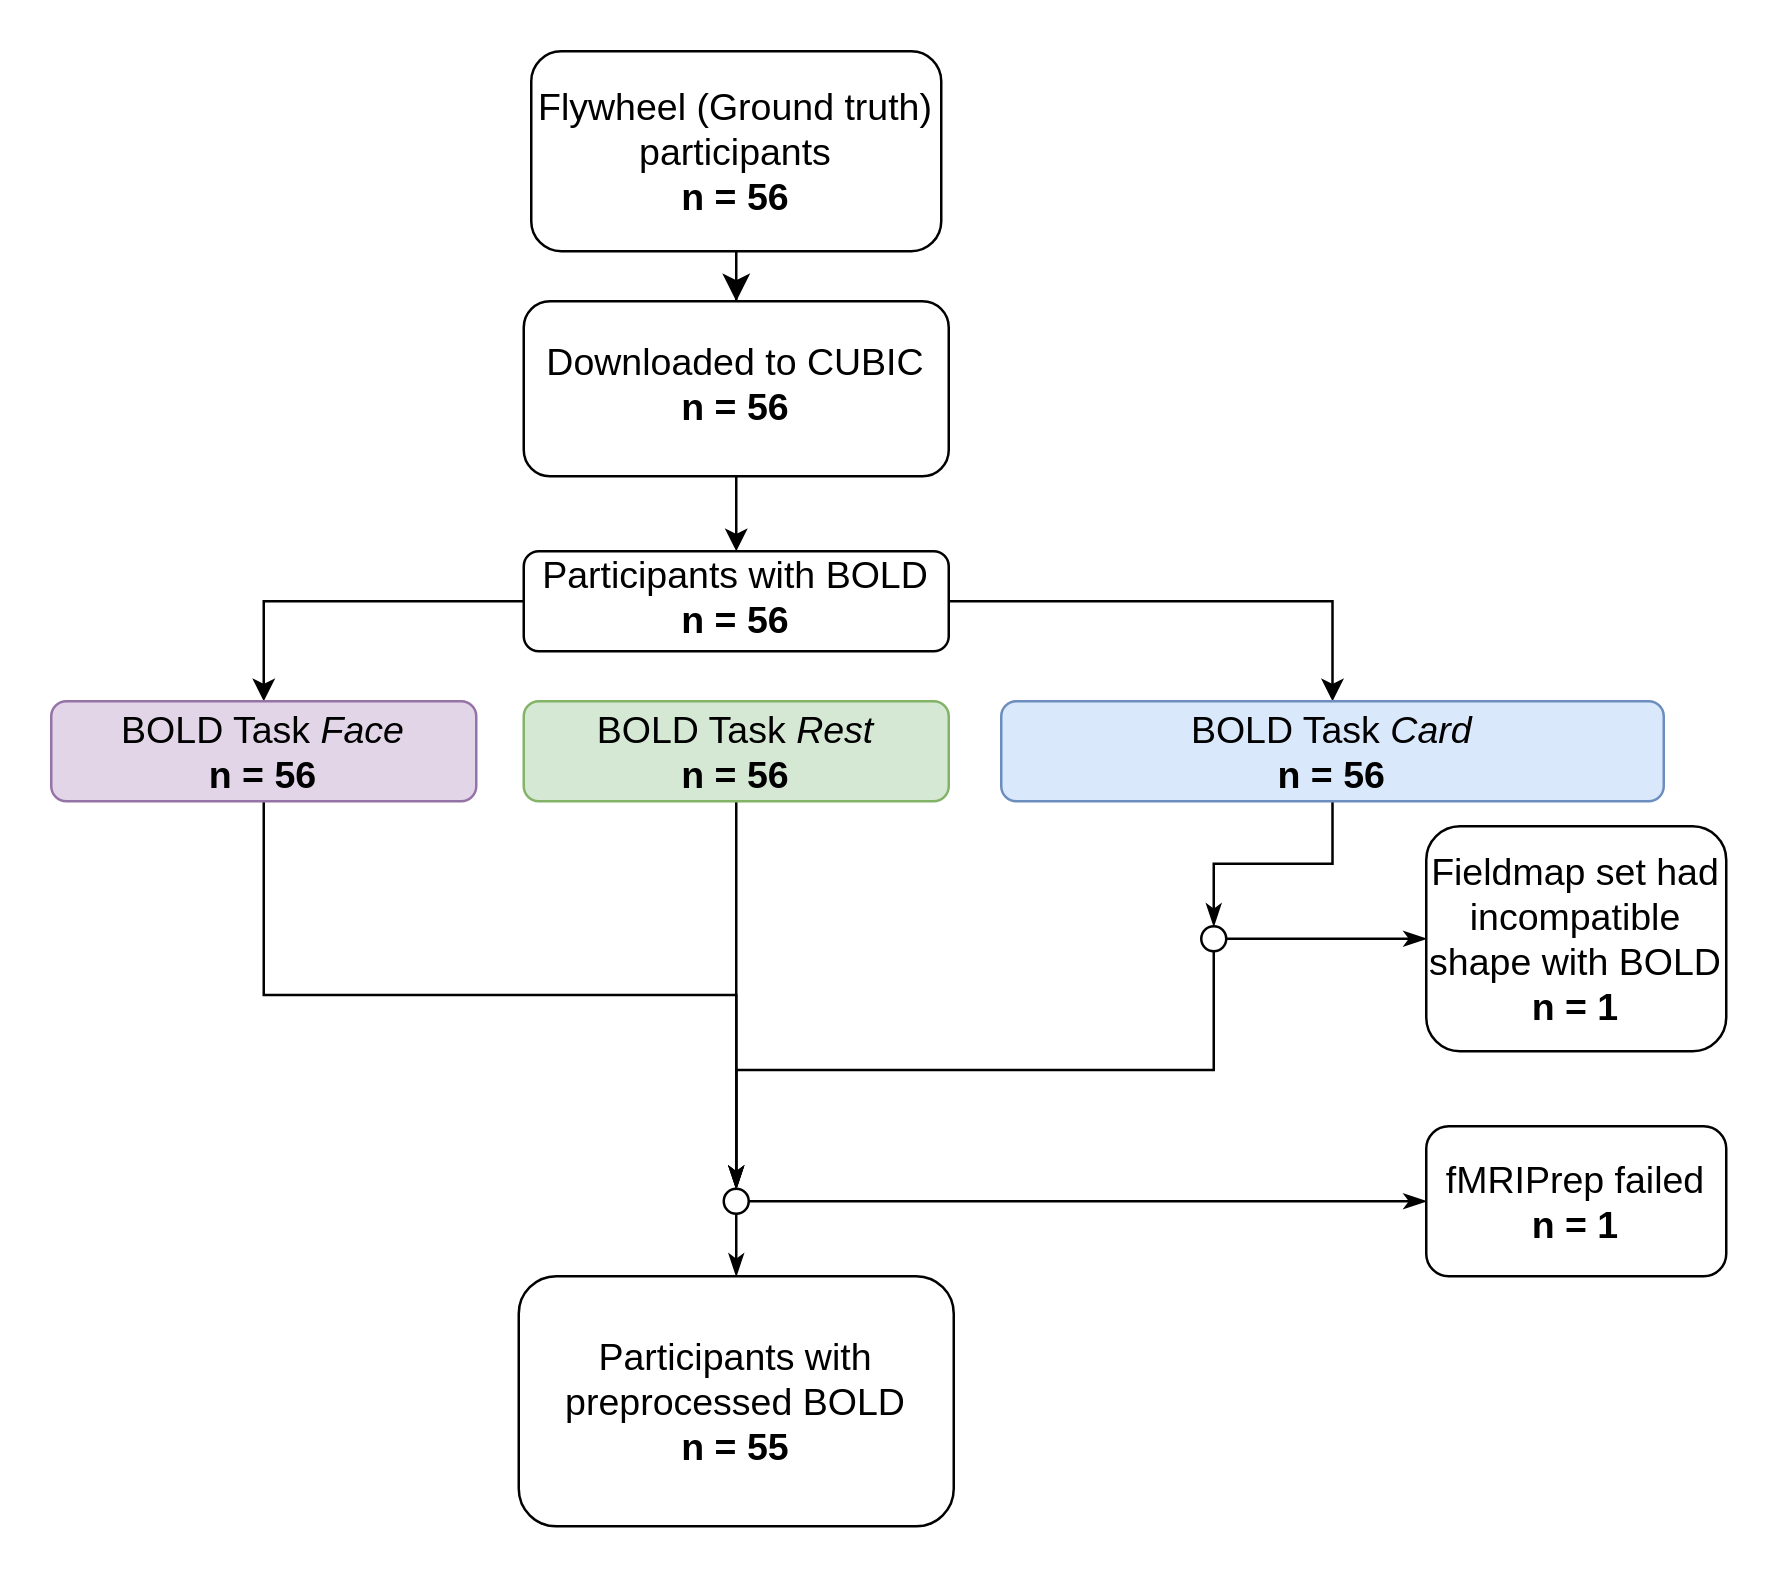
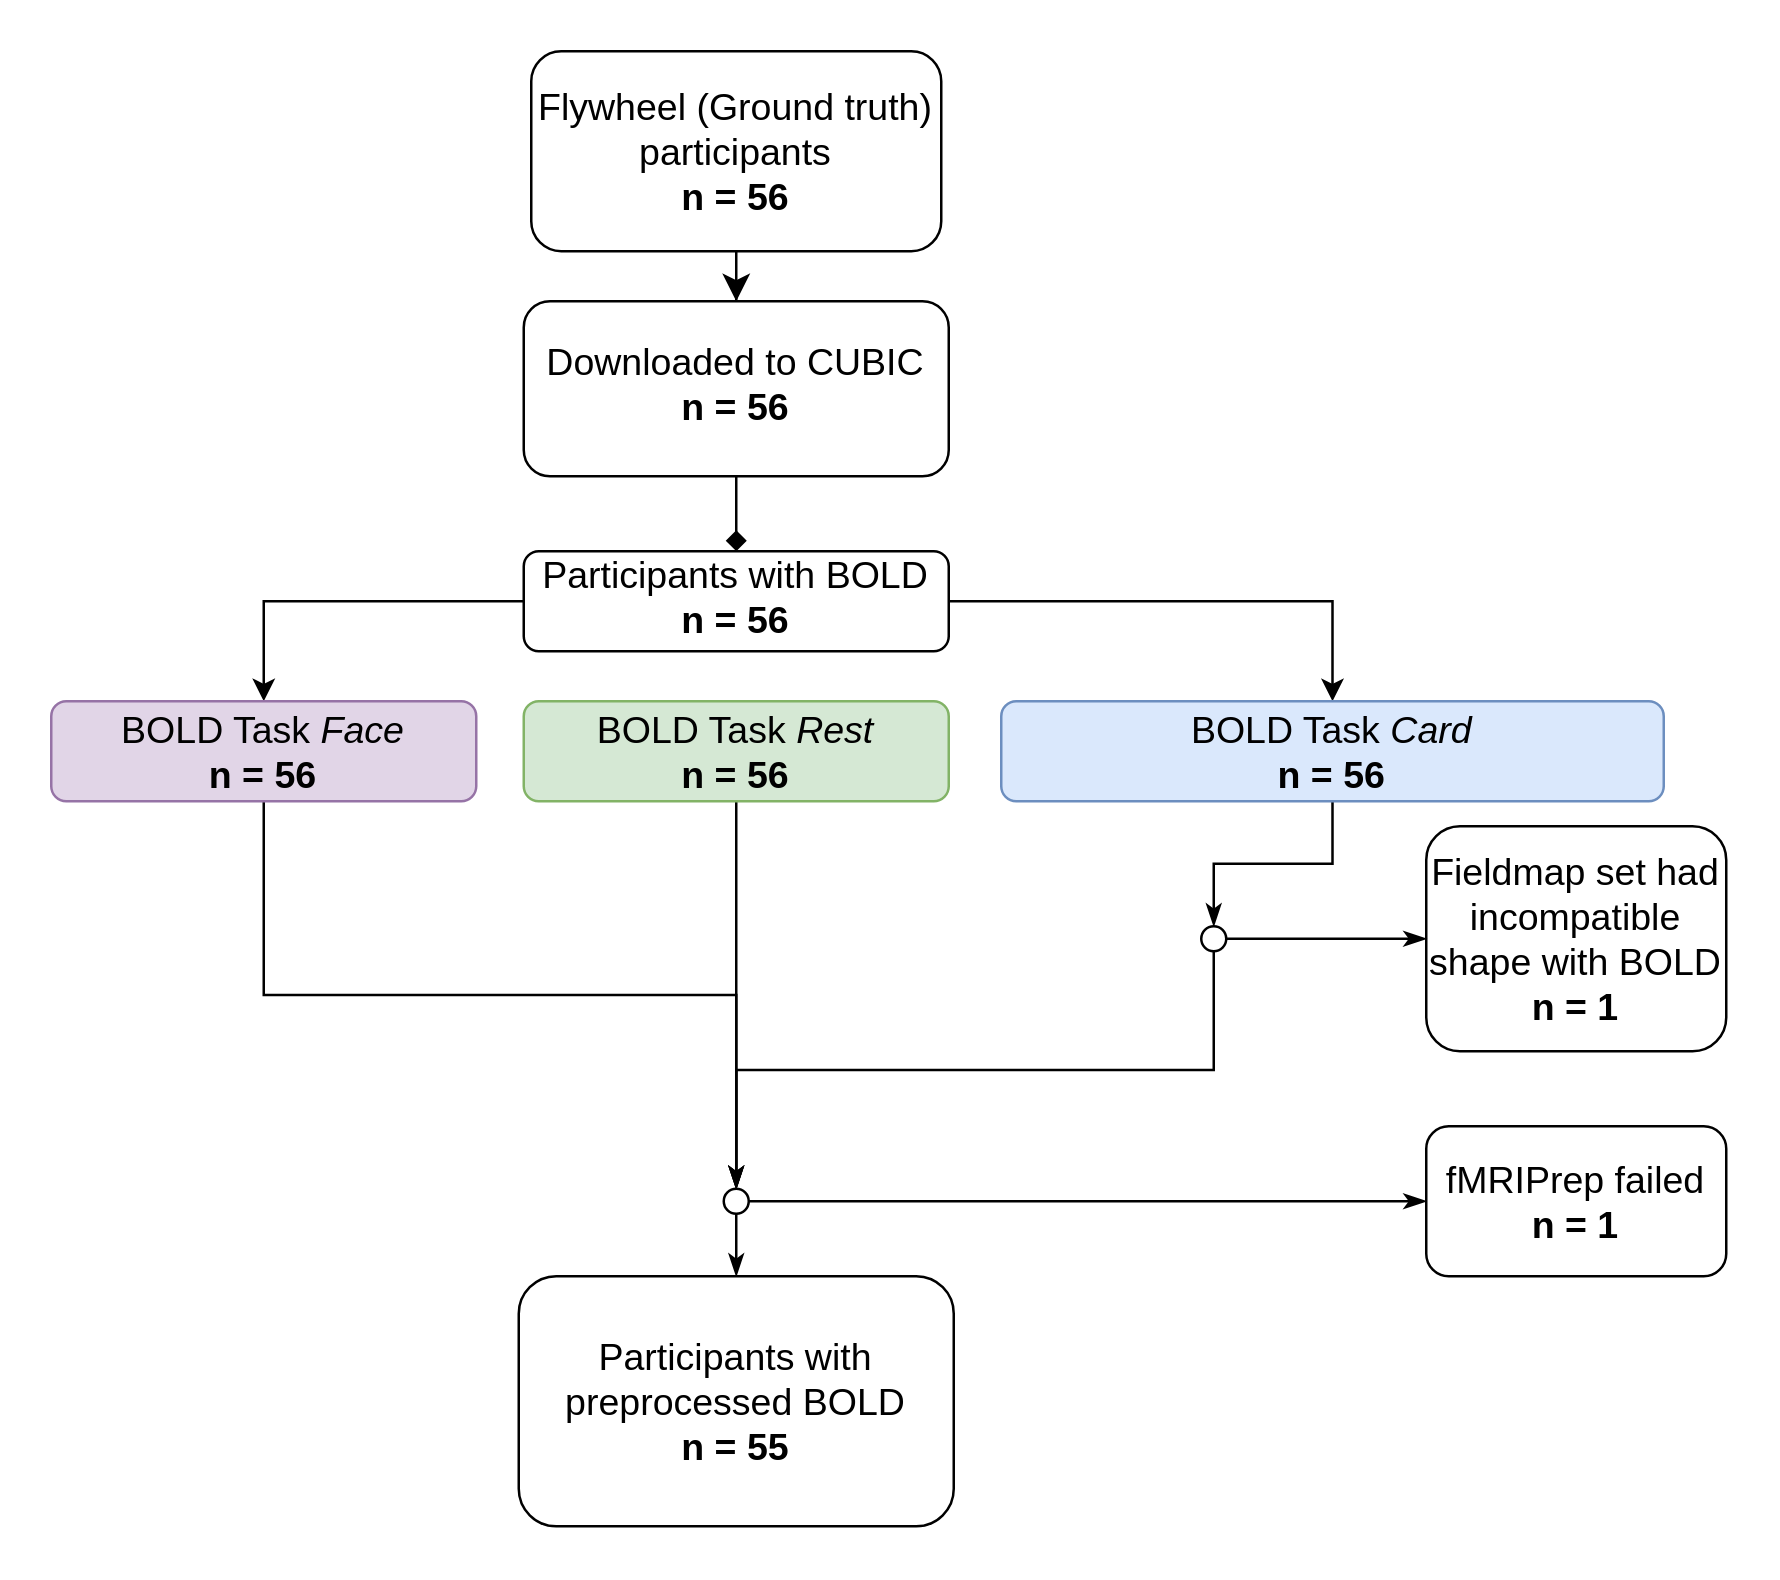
edge "Downloaded to CUBICn = 56" -> "Participants with BOLDn = 56": arrowhead classic -> diamond
